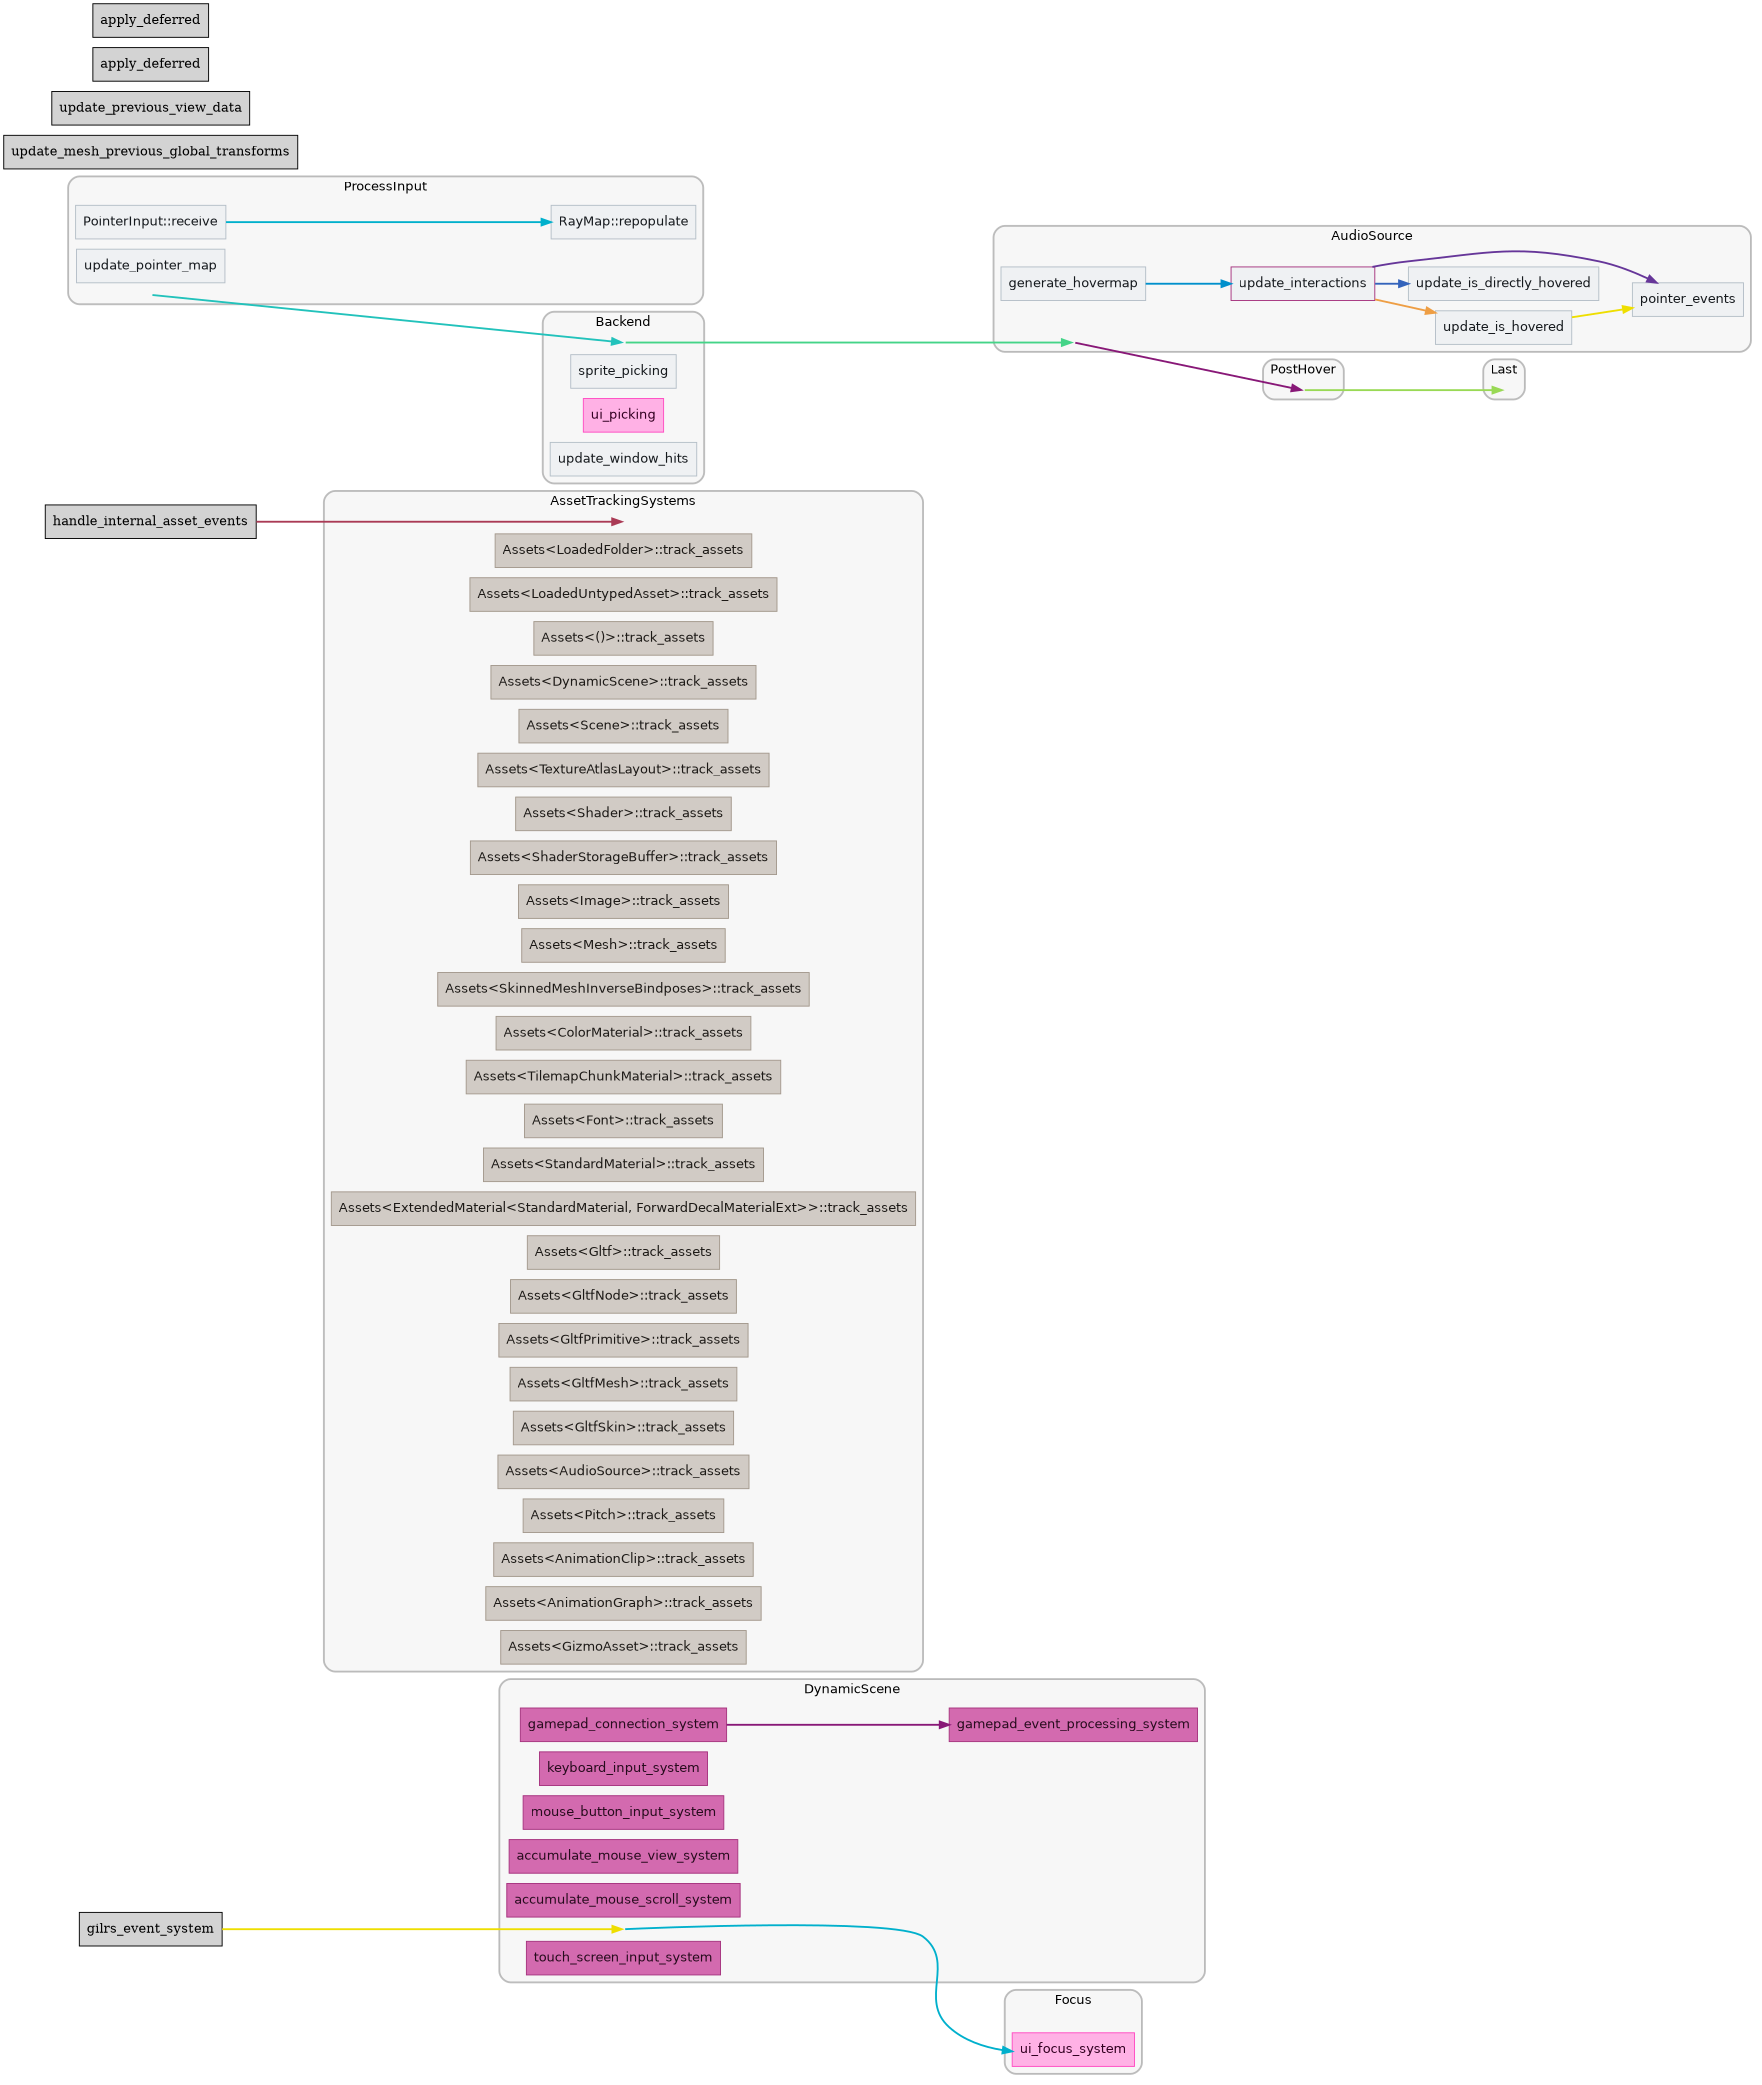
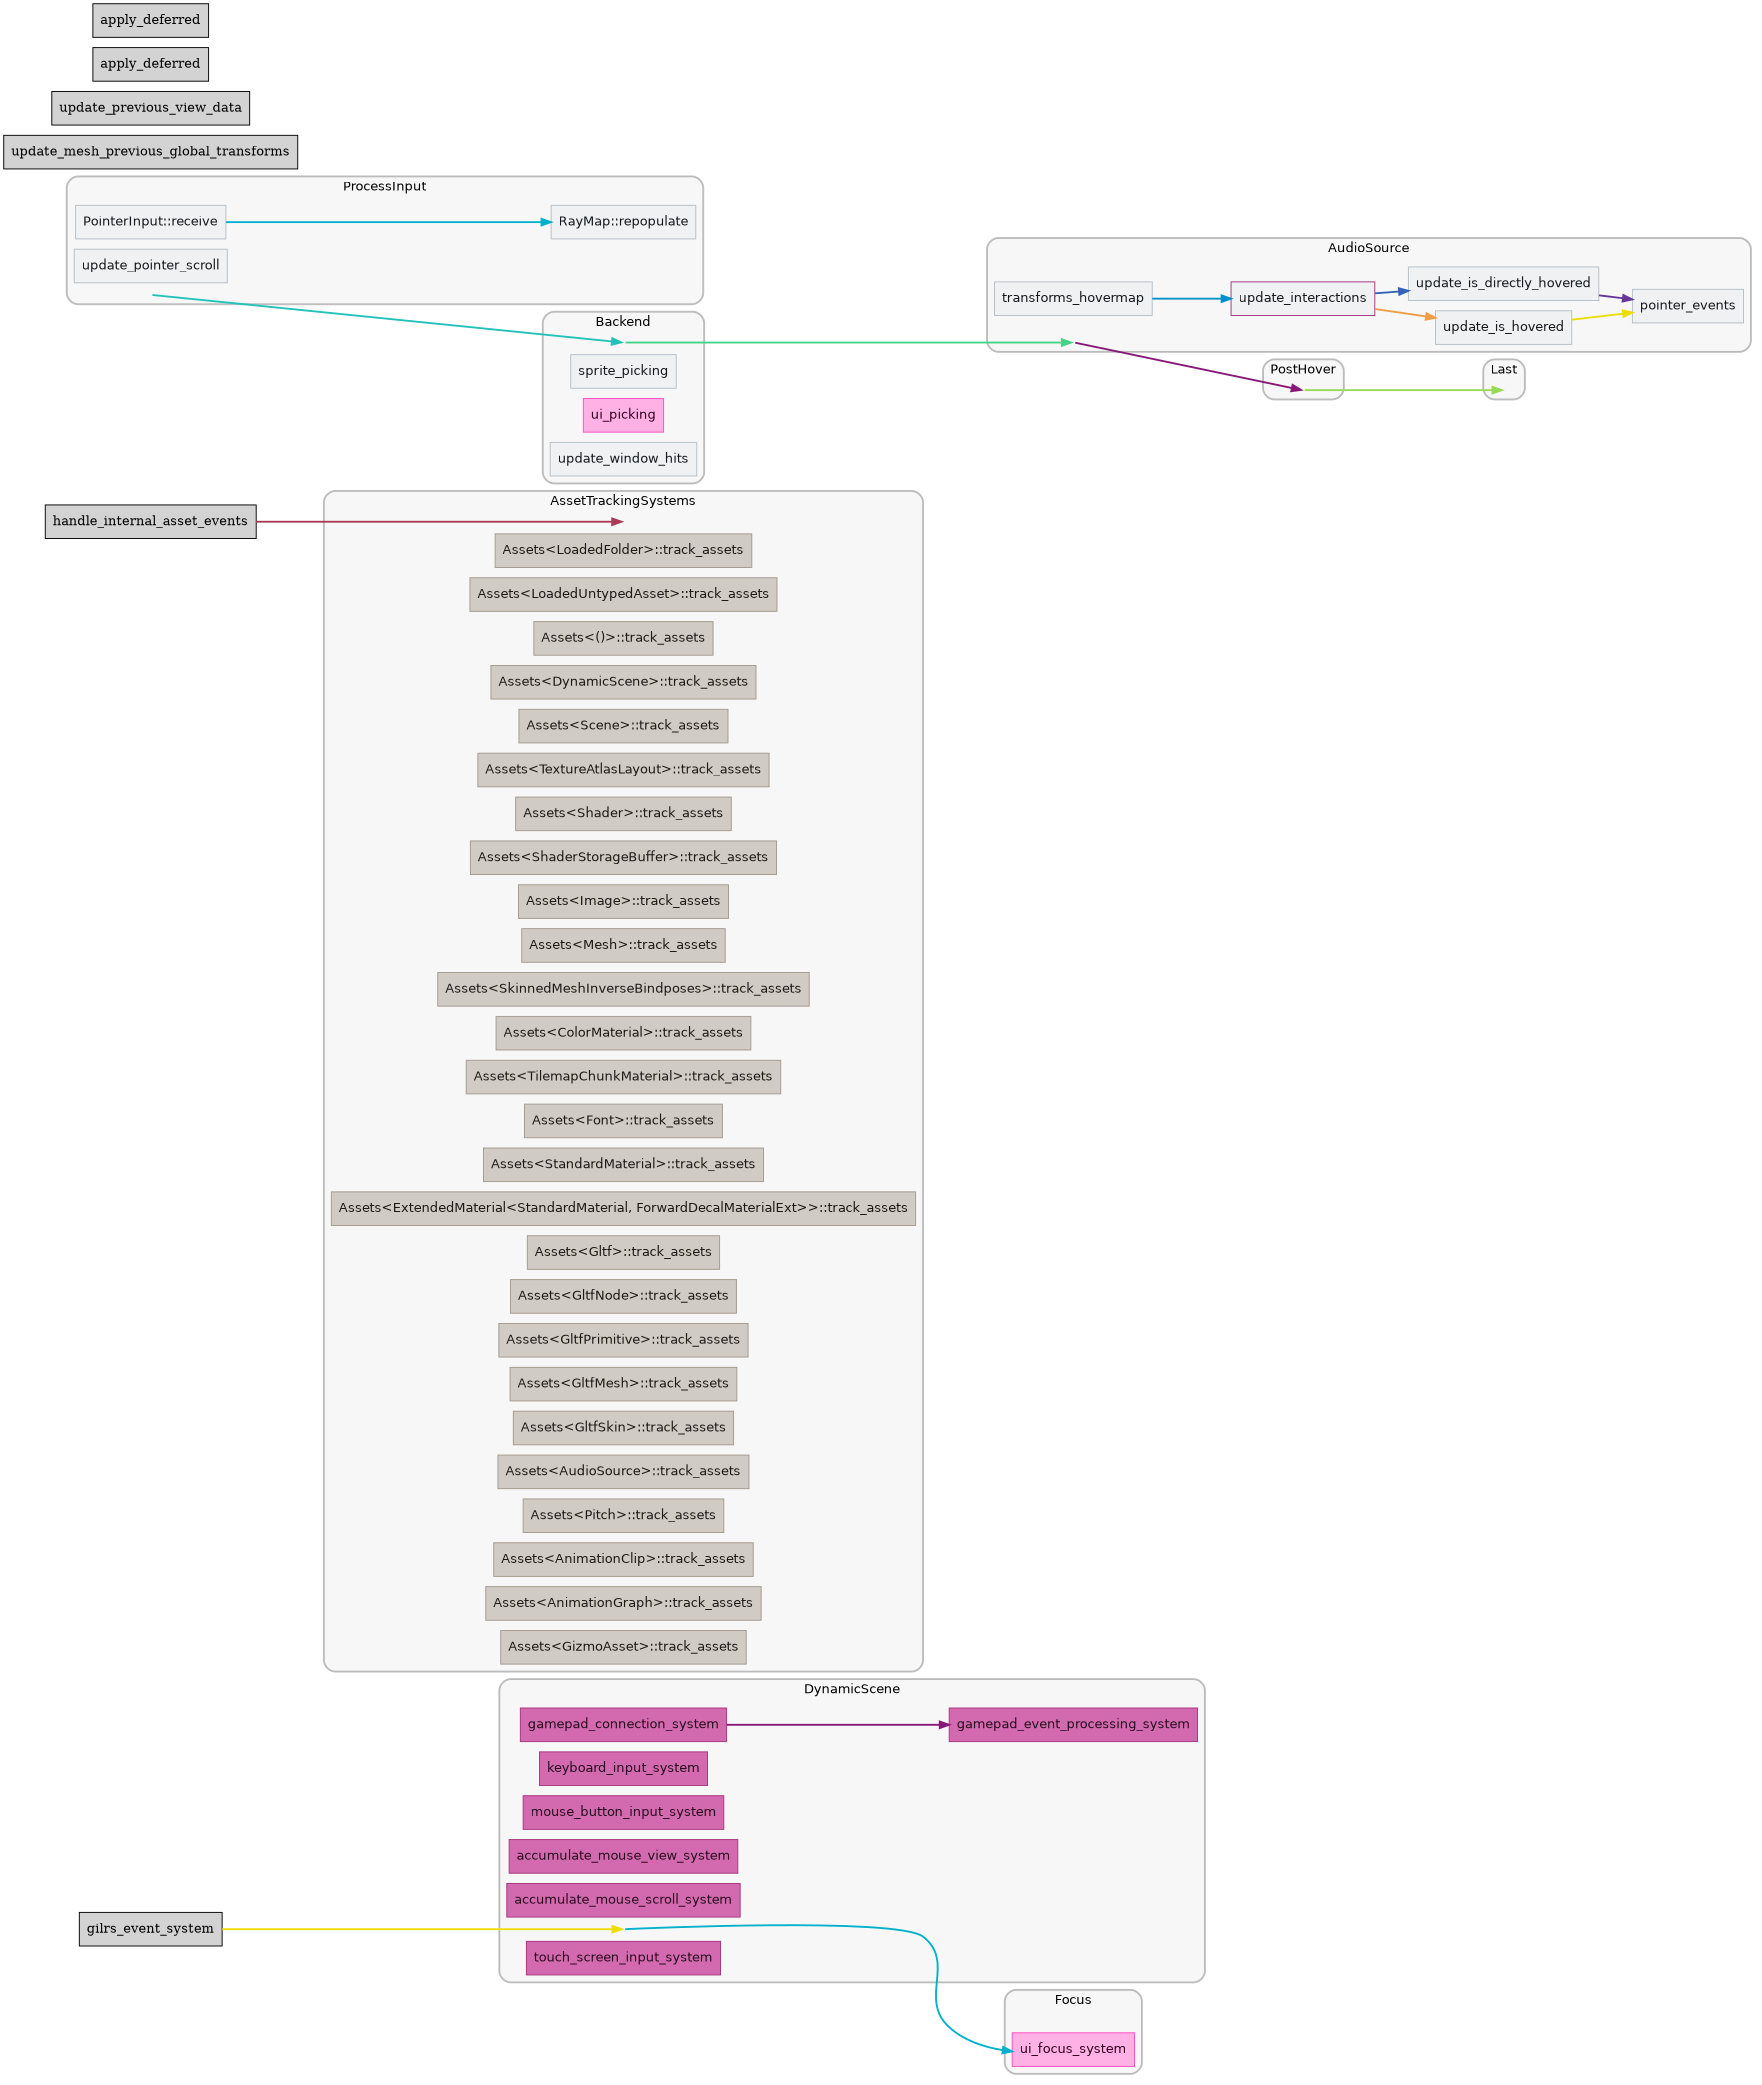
edge "update_interactions" -> "pointer_events": now "update_is_directly_hovered" -> "pointer_events"
node "update_pointer_map": label "update_pointer_map" -> "update_pointer_scroll"
node "generate_hovermap": label "generate_hovermap" -> "transforms_hovermap"
